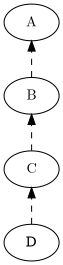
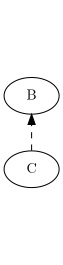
node "A": removed
node "D": removed
